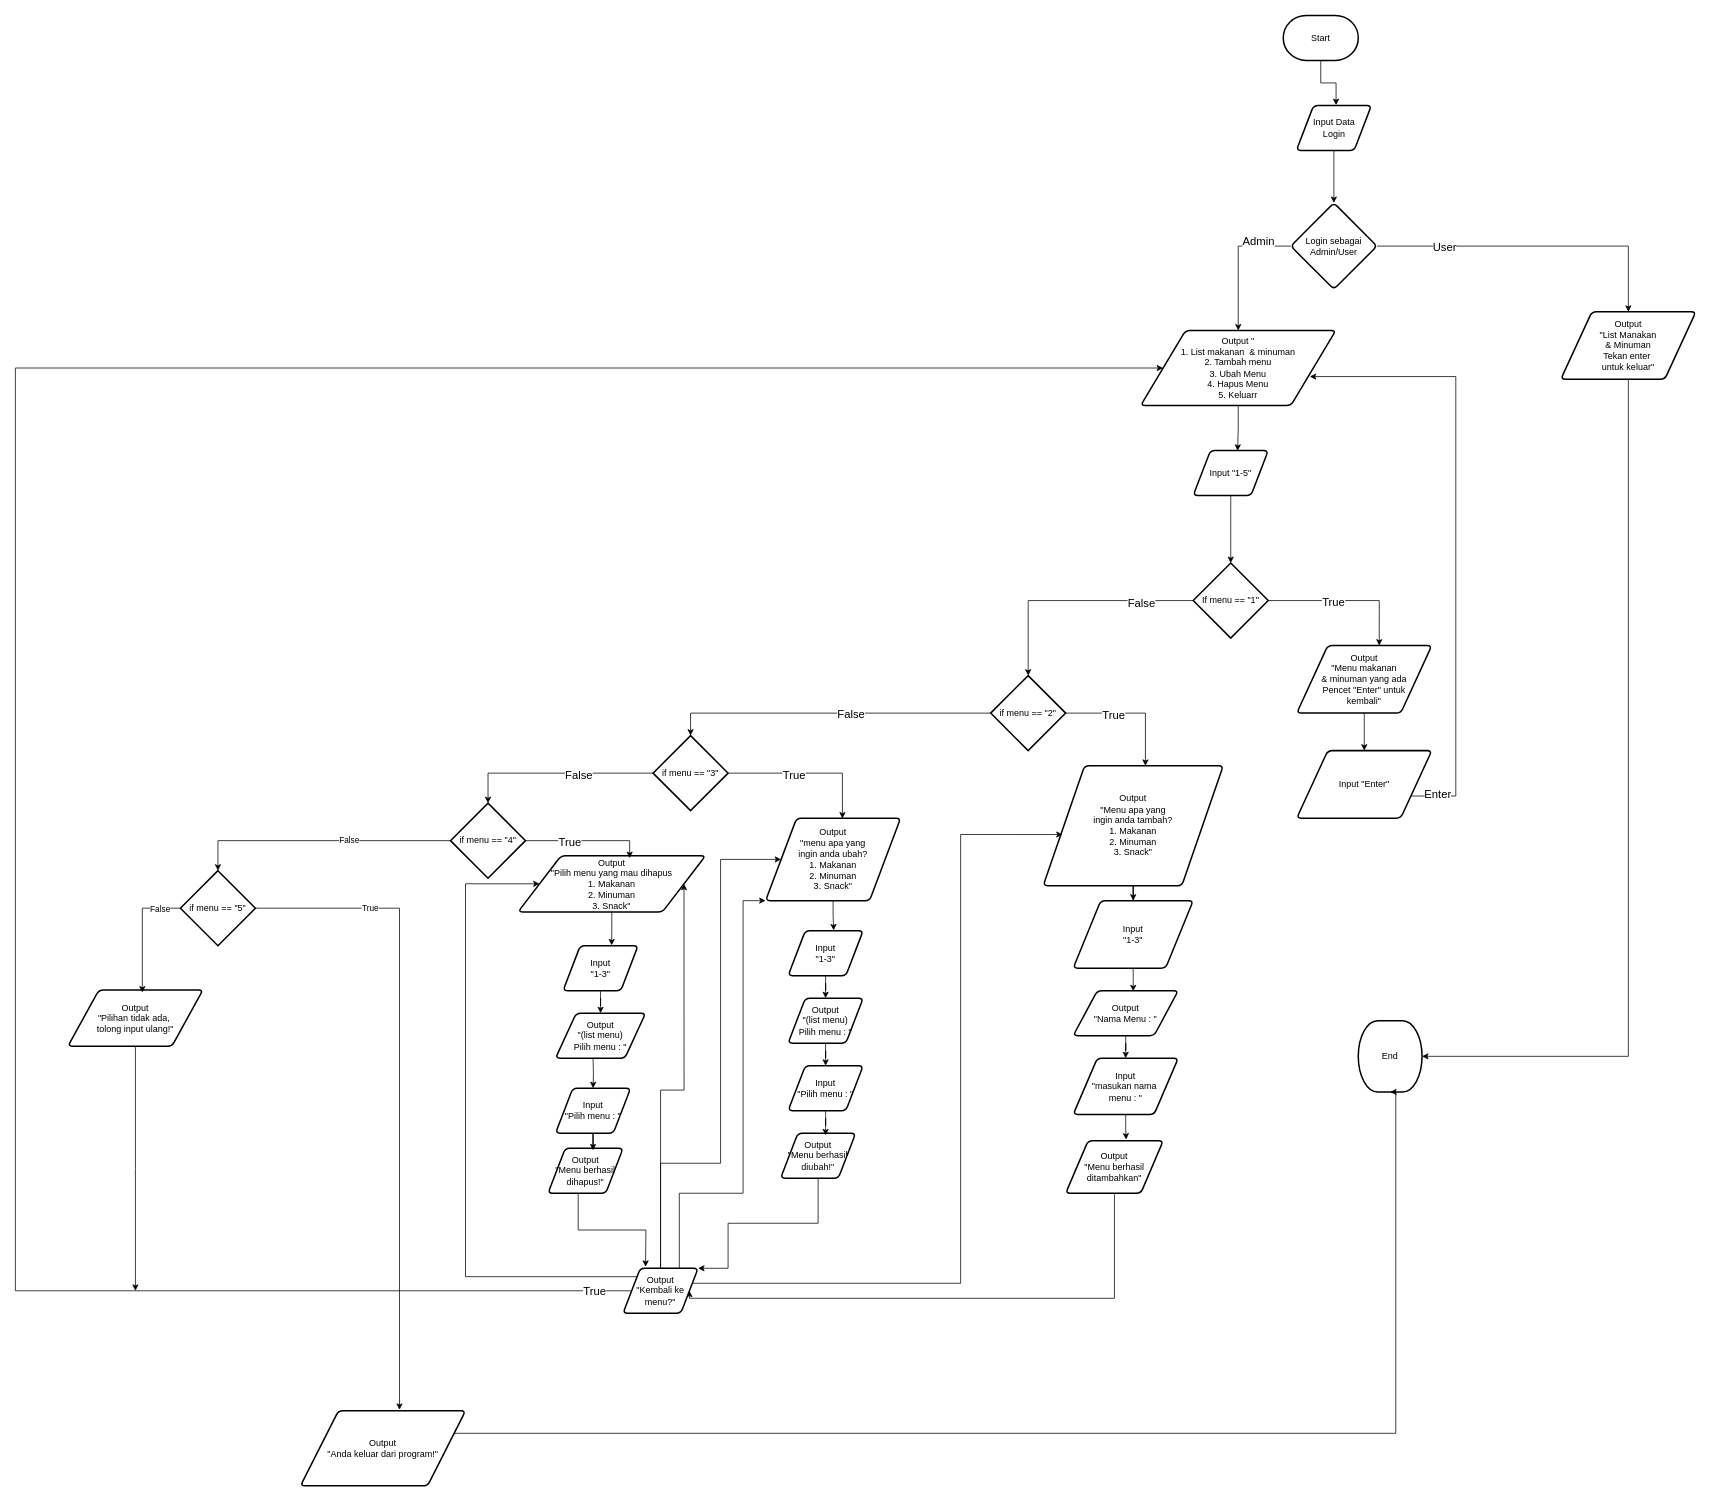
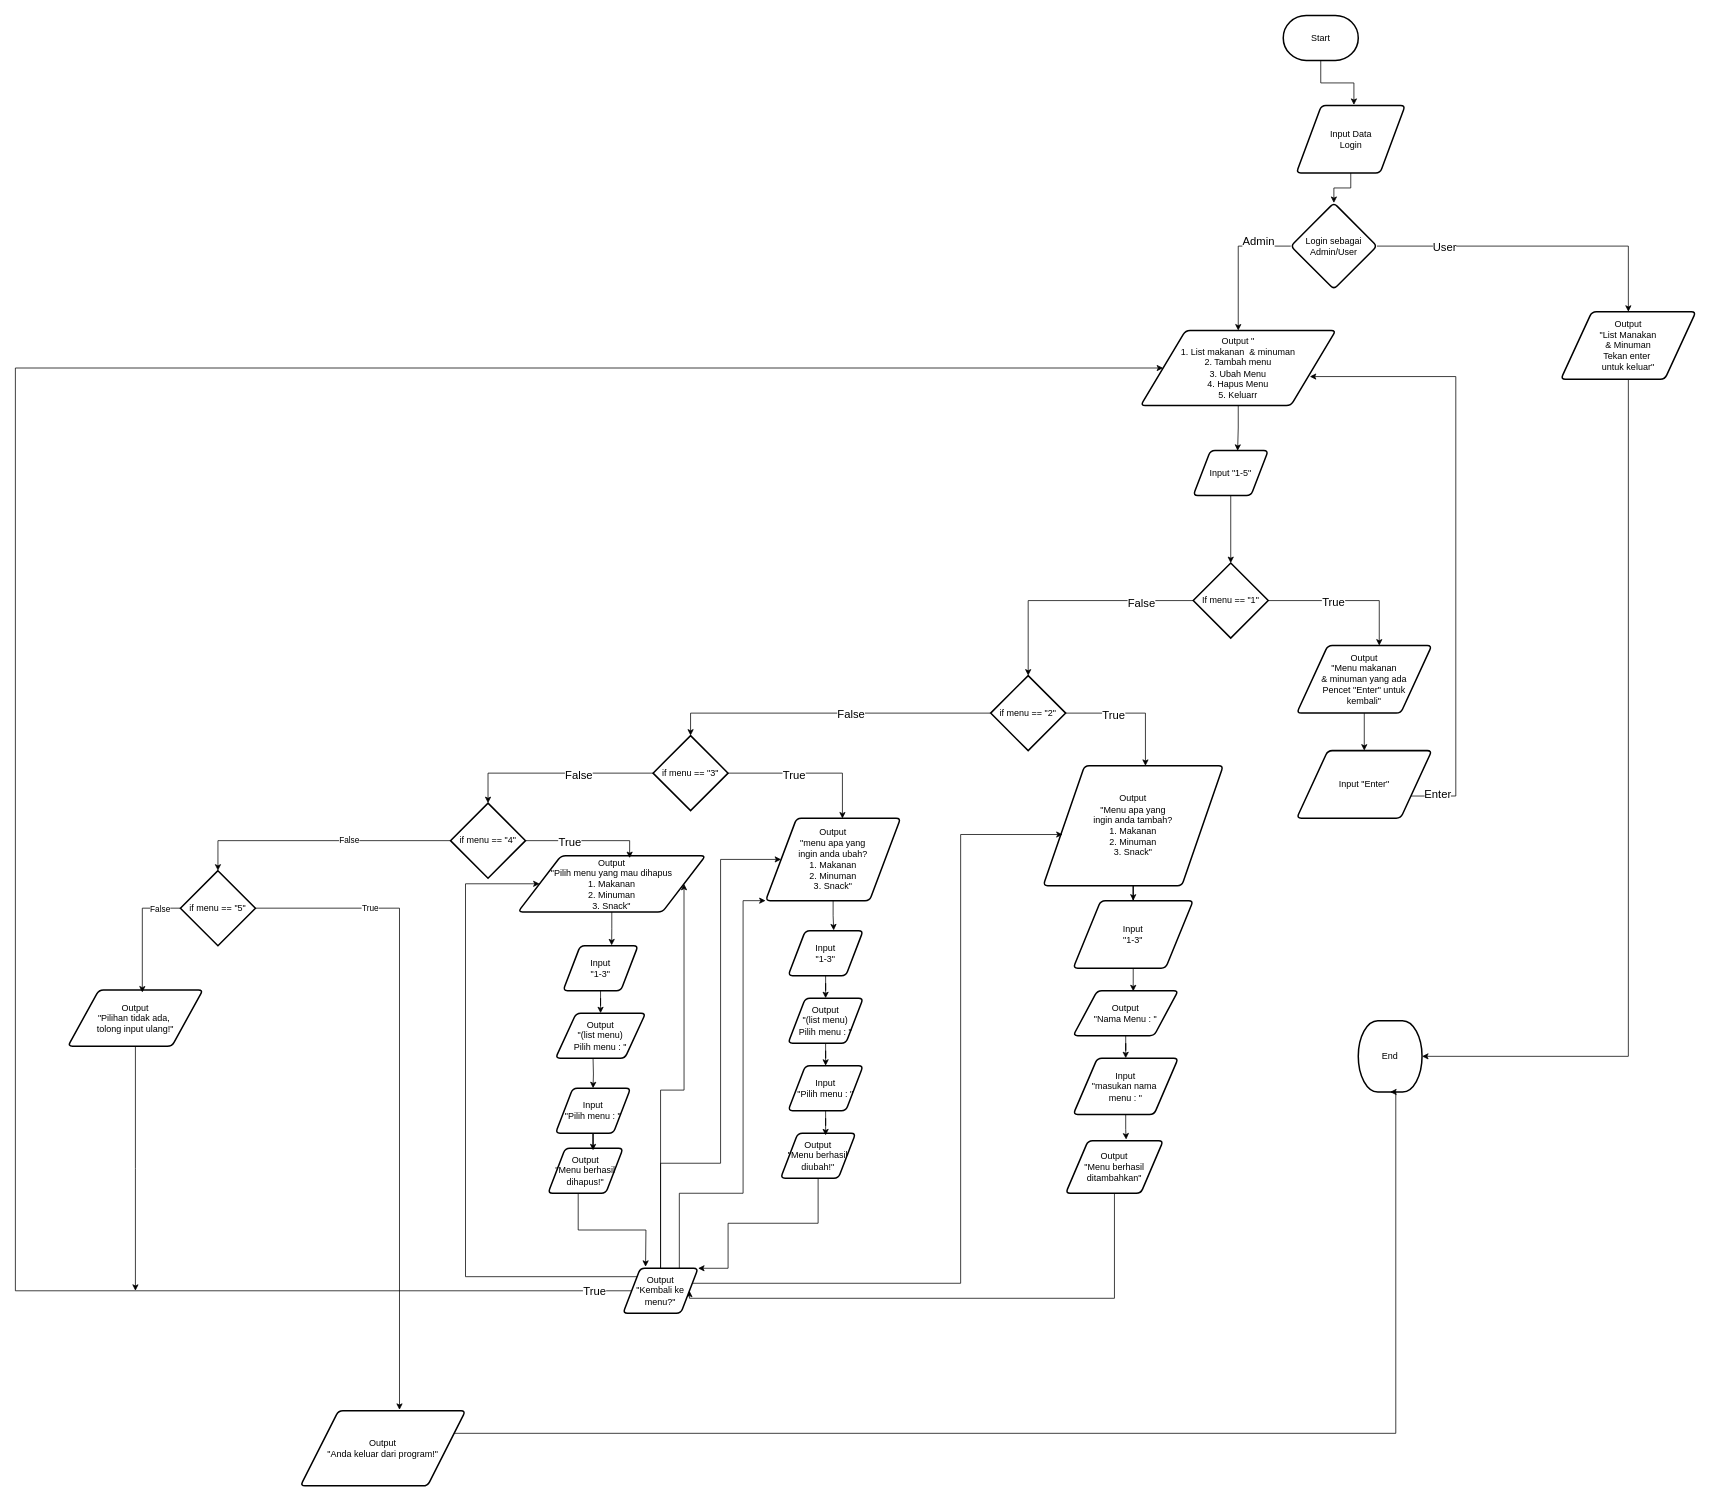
node "Input Data Login": size 75x45 -> 109x68
